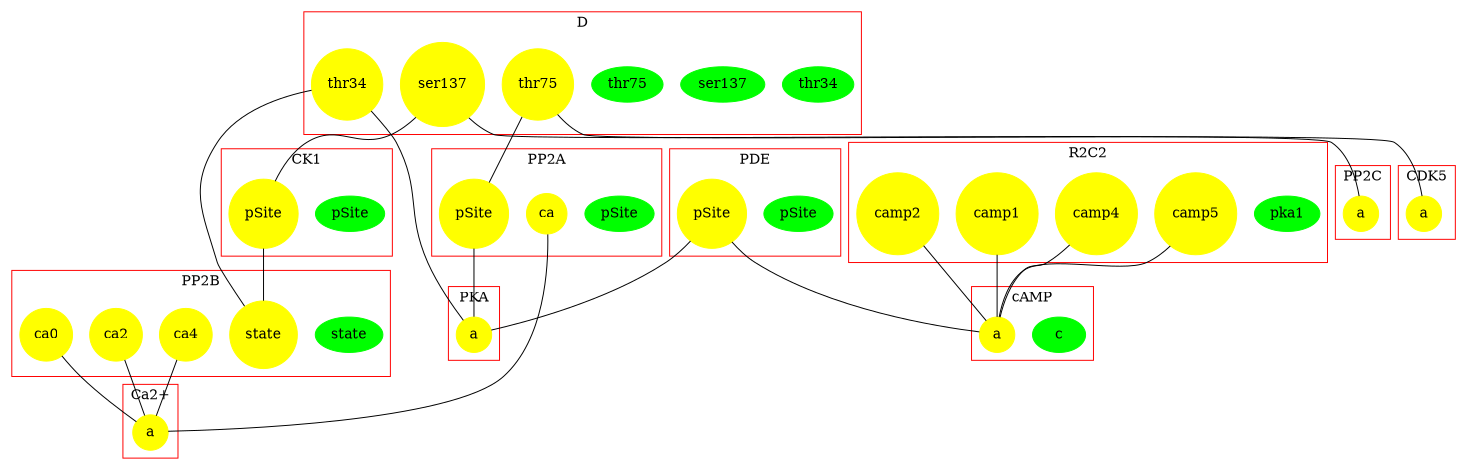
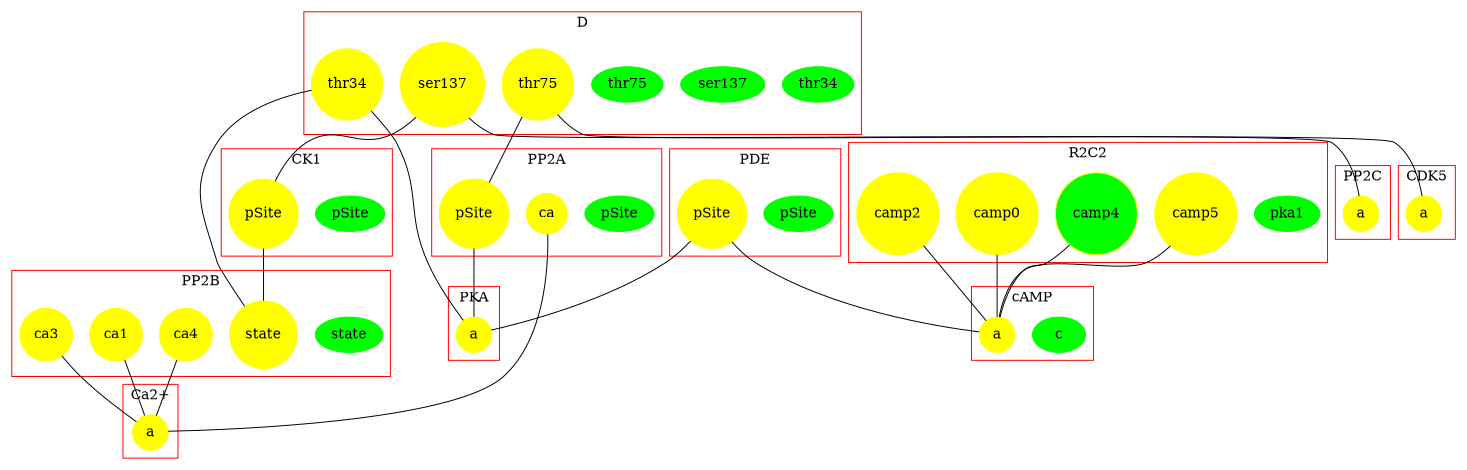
node "camp1": label "camp1" -> "camp0"
node "camp4": fillcolor yellow -> green
node "ca0": label "ca0" -> "ca3"
node "ca2": label "ca2" -> "ca1"
